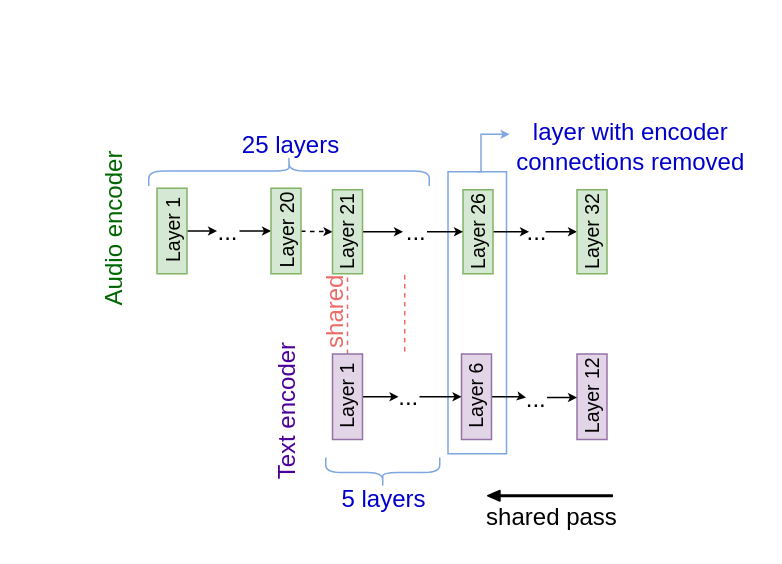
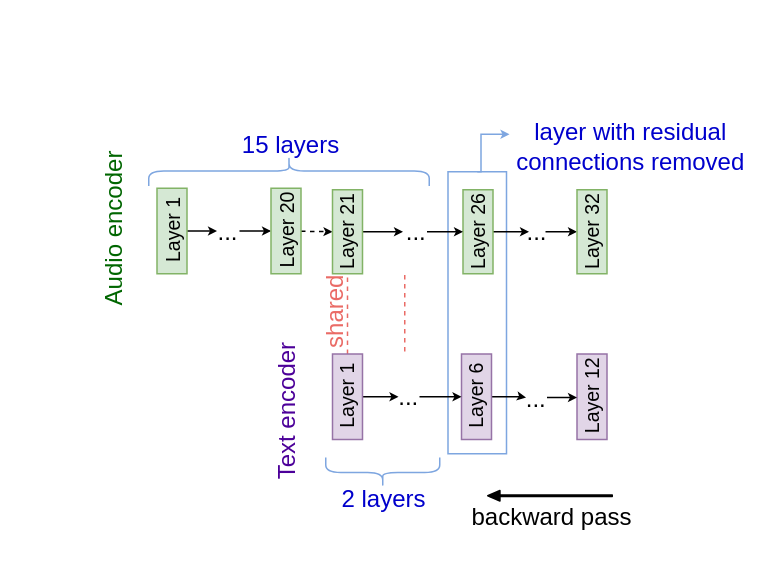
node "25 layers": label "25 layers" -> "15 layers"
node "layer with encoder connections removed": label "layer with encoder connections removed" -> "layer with residual connections removed"
node "5 layers": label "5 layers" -> "2 layers"
node "shared pass": label "shared pass" -> "backward pass"
